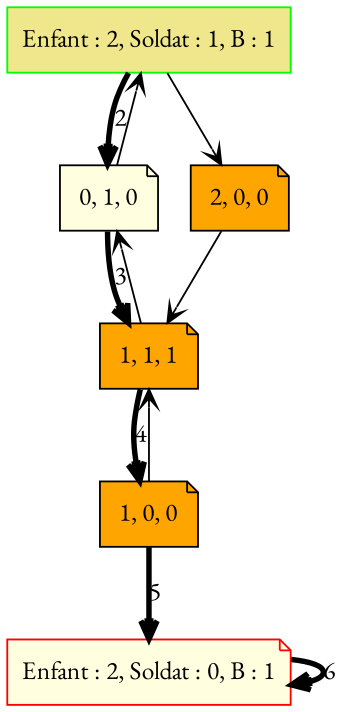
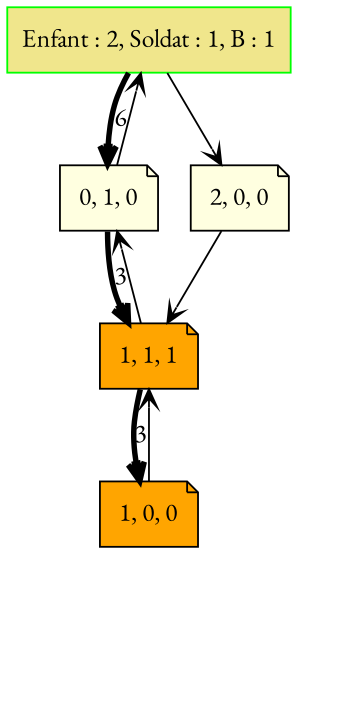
edge "Enfant : 2, Soldat : 1, B : 1" -> "0, 1, 0": label "2" -> "6"
node "2, 0, 0": fillcolor orange -> lightyellow
edge "1, 1, 1" -> "1, 0, 0": label "4" -> "3"
node "Enfant : 2, Soldat : 0, B : 1": removed
